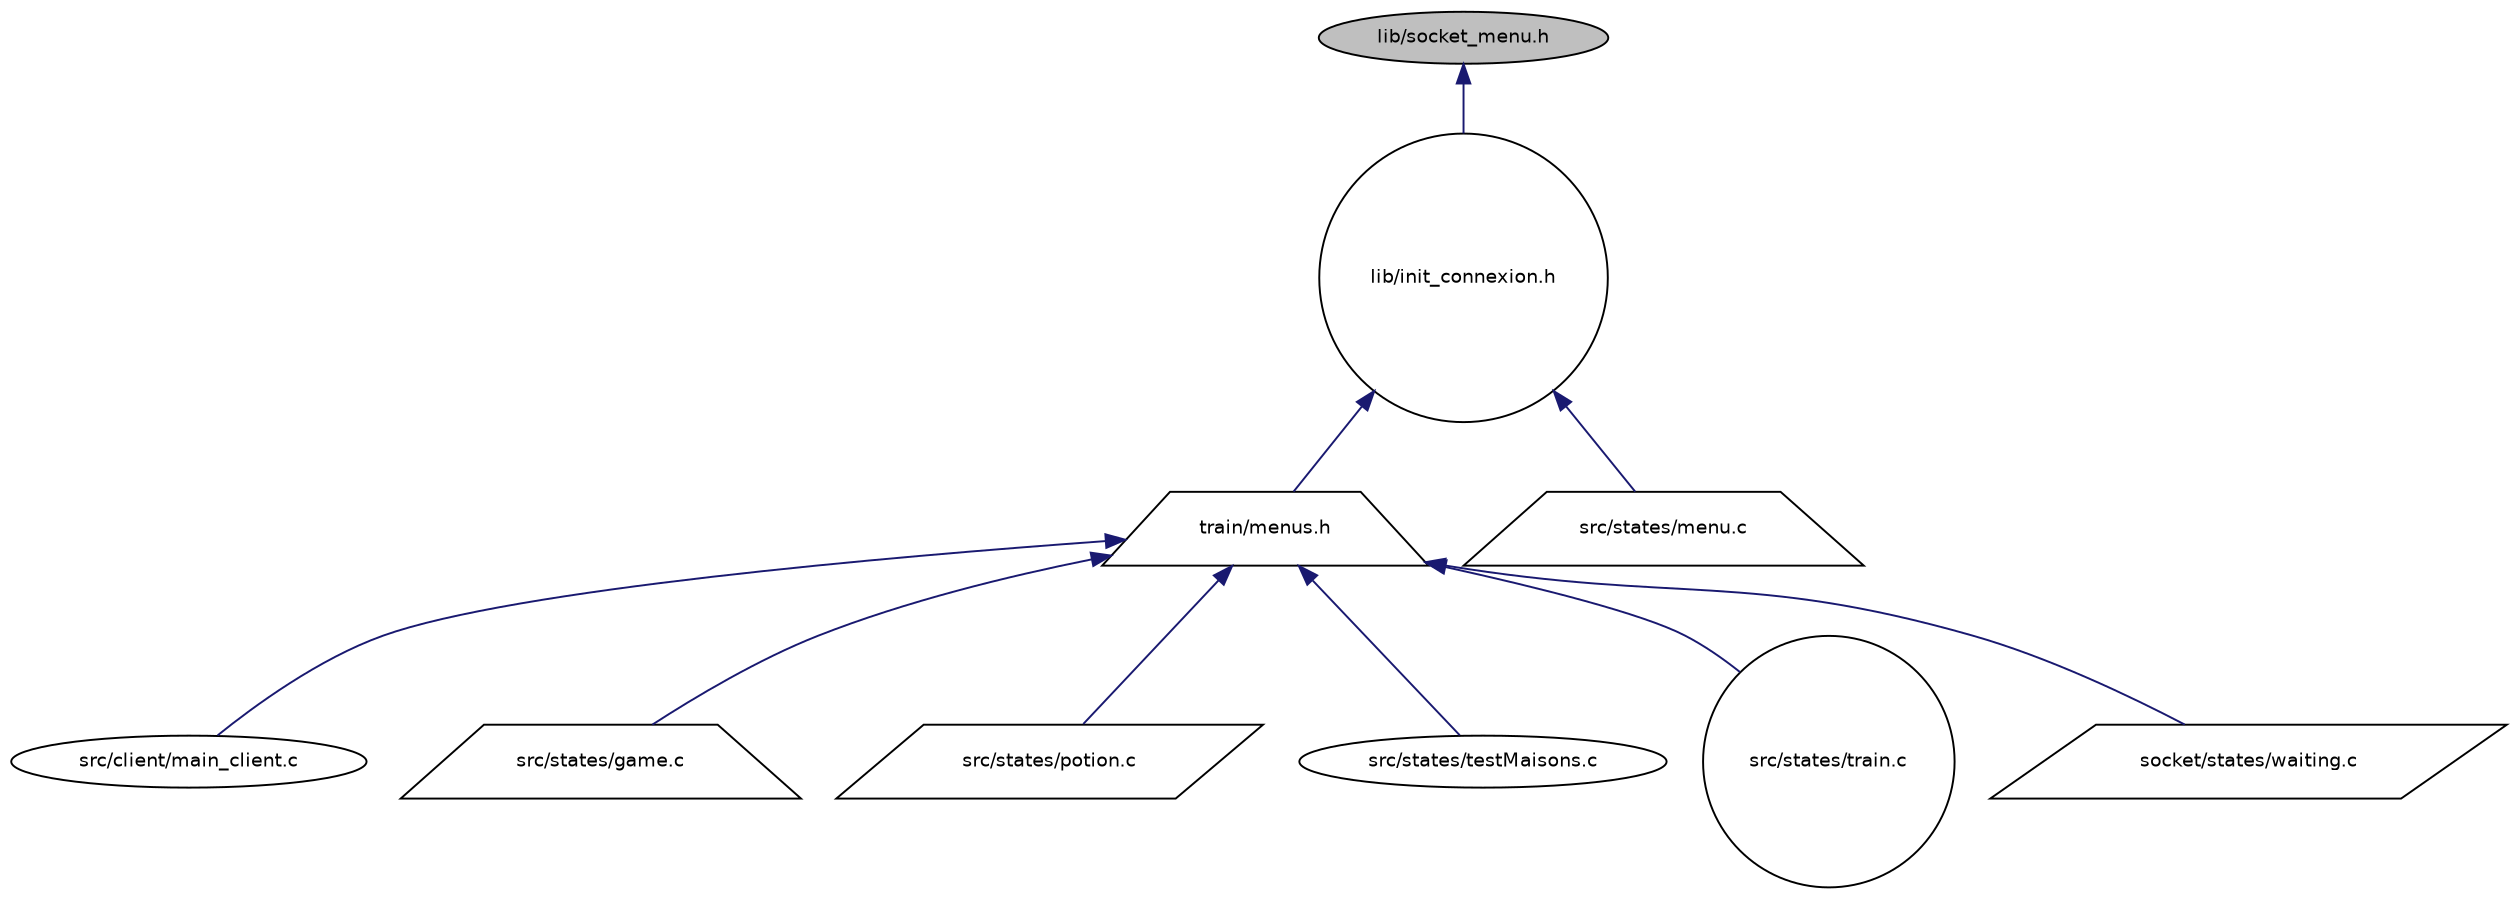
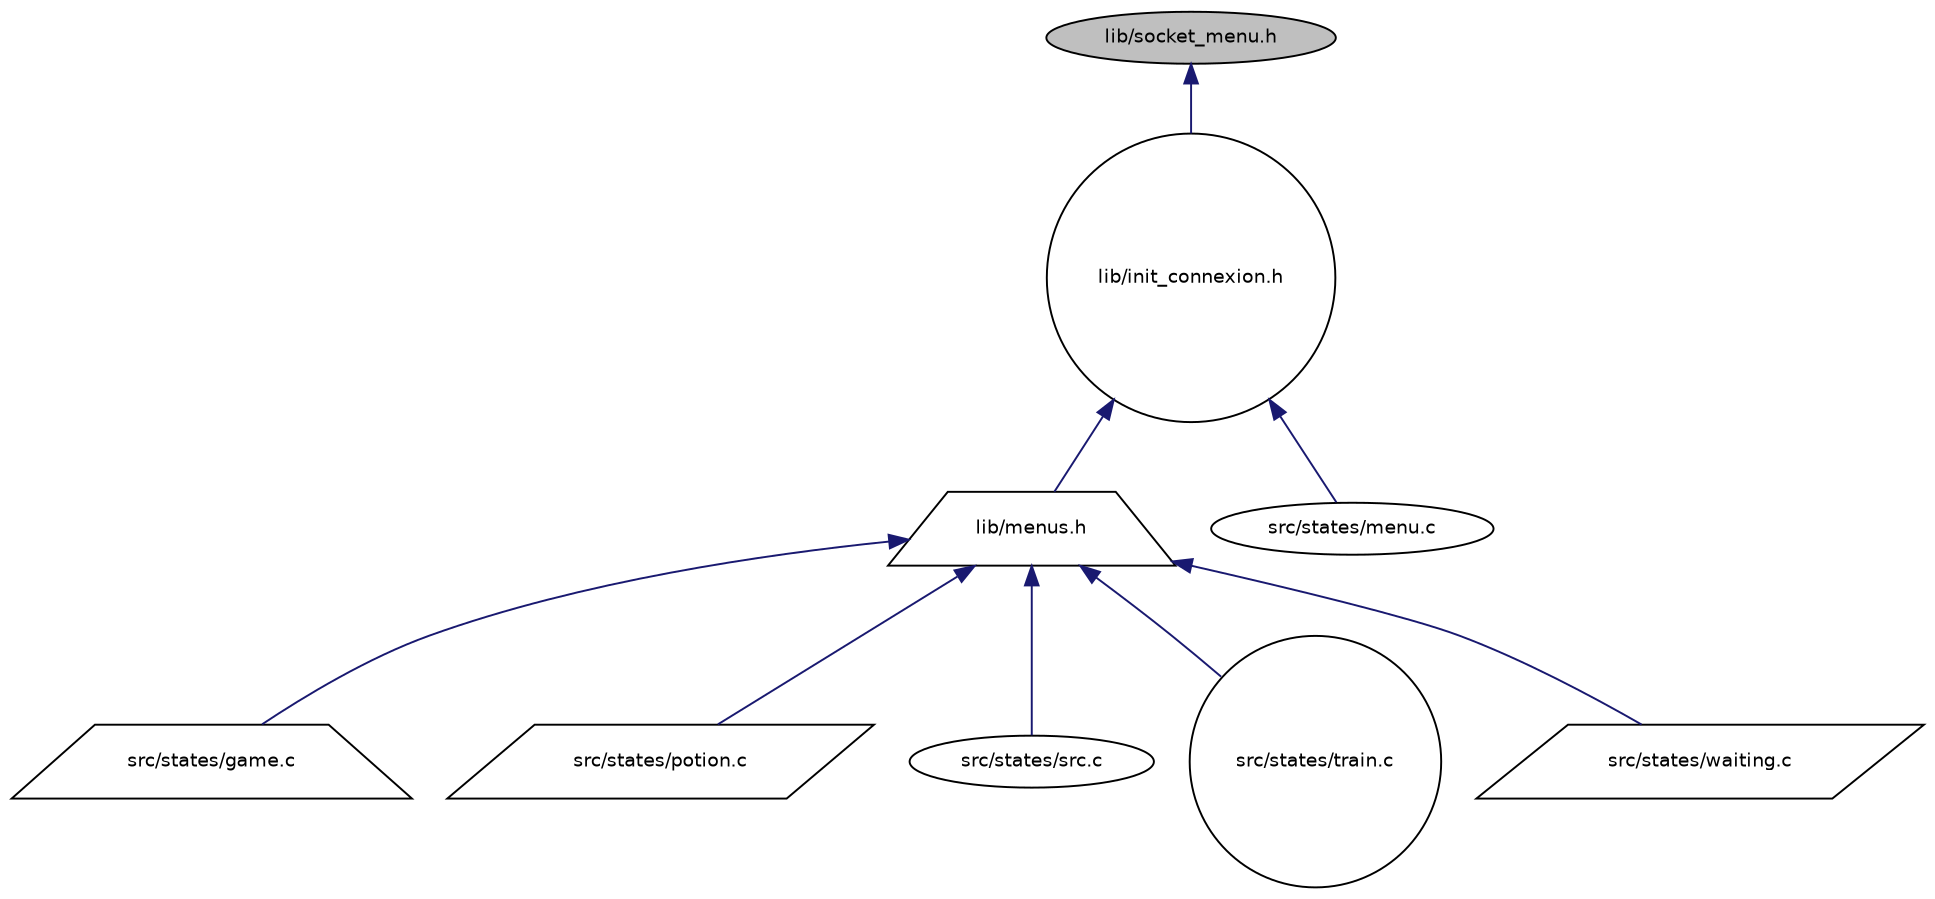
node "train/menus.h": label "train/menus.h" -> "lib/menus.h"
node "src/states/menu.c": shape trapezium -> ellipse
node "src/client/main_client.c": removed
node "src/states/testMaisons.c": label "src/states/testMaisons.c" -> "src/states/src.c"
node "socket/states/waiting.c": label "socket/states/waiting.c" -> "src/states/waiting.c"
